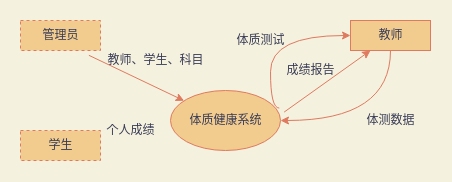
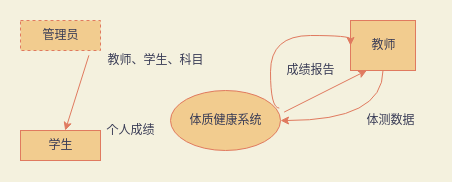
node "教师": size 80x30 -> 65x50
node "体质测试": removed
edge "管理员" -> "体质健康系统": now "管理员" -> "学生"
node "学生": style dashed -> solid
